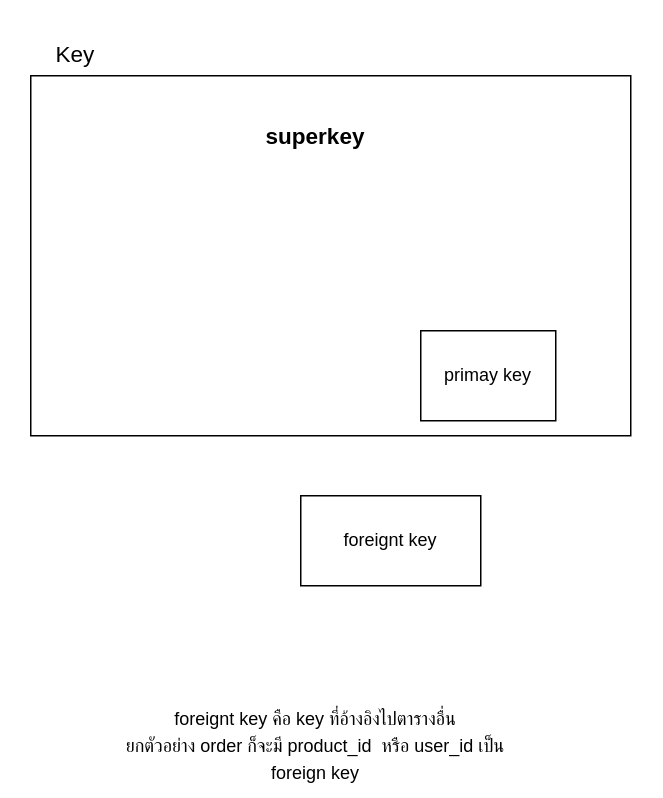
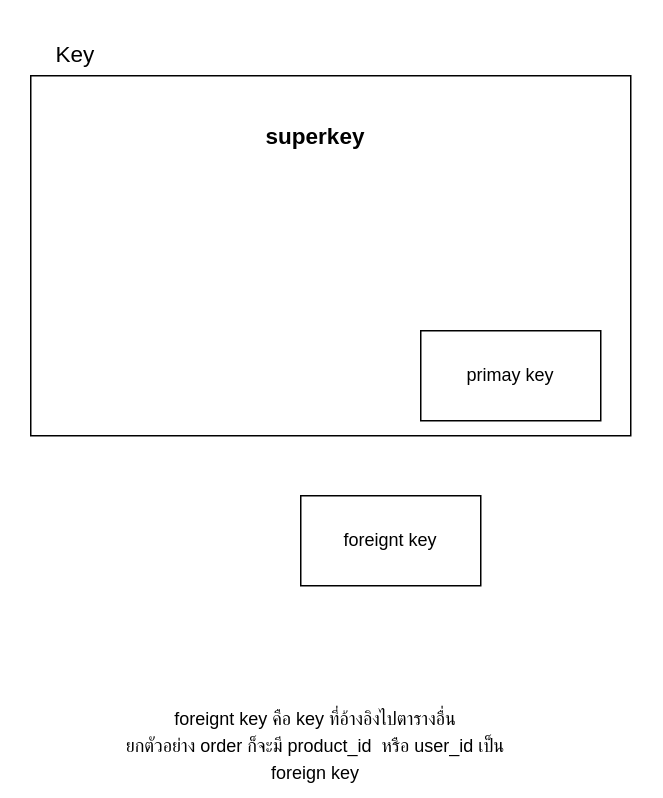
node "primay key": size 135x90 -> 180x90
